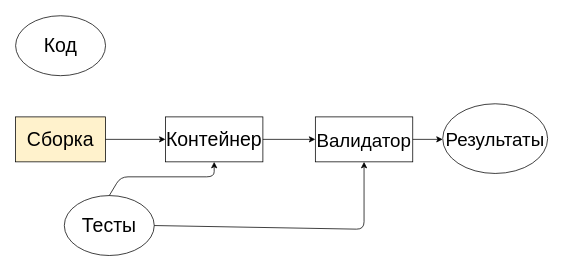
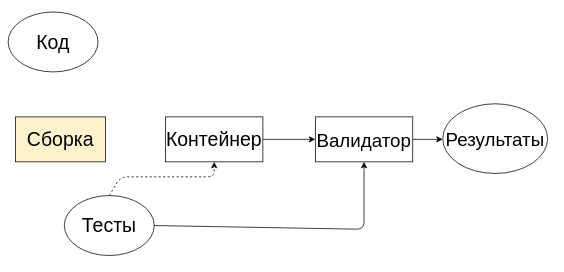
node "Код": moved (60, 46) -> (53, 42)
edge "Сборка" -> "Контейнер": removed
edge "Тесты" -> "Контейнер": style solid -> dashed
